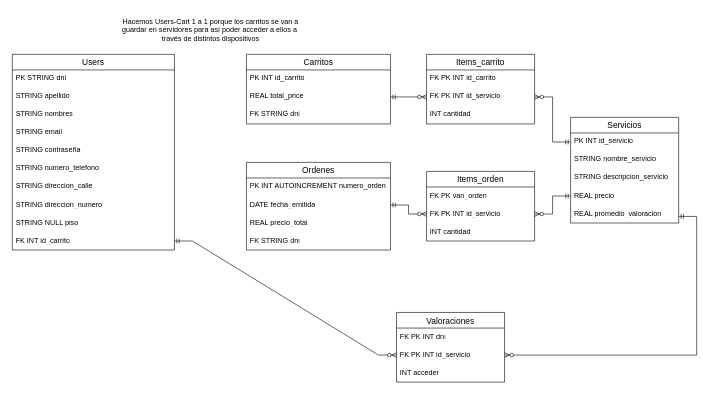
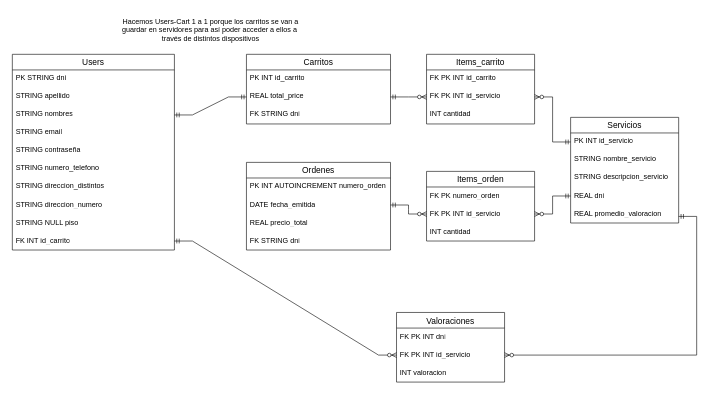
edge "REAL total_price" -- "STRING nombres": added
node "STRING direccion_calle": label "STRING direccion_calle" -> "STRING direccion_distintos"
node "FK PK van_orden": label "FK PK van_orden" -> "FK PK numero_orden"
node "REAL precio": label "REAL precio" -> "REAL dni"
node "INT acceder": label "INT acceder" -> "INT valoracion"
